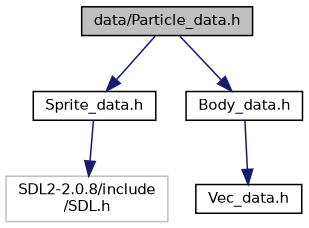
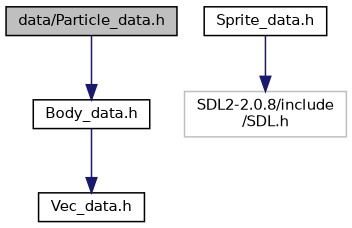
edge "data/Particle_data.h" -> "Sprite_data.h": removed
